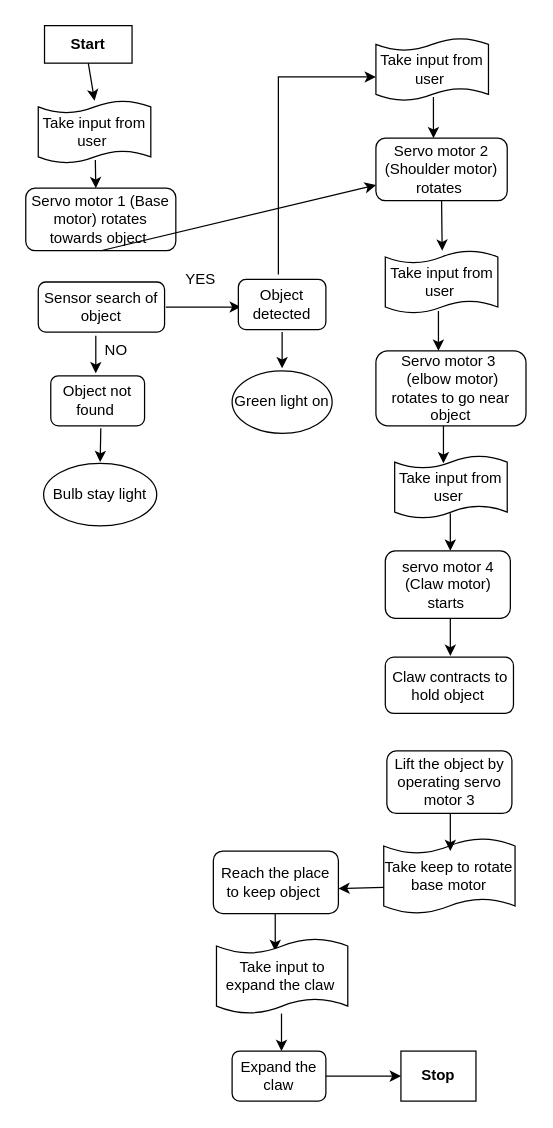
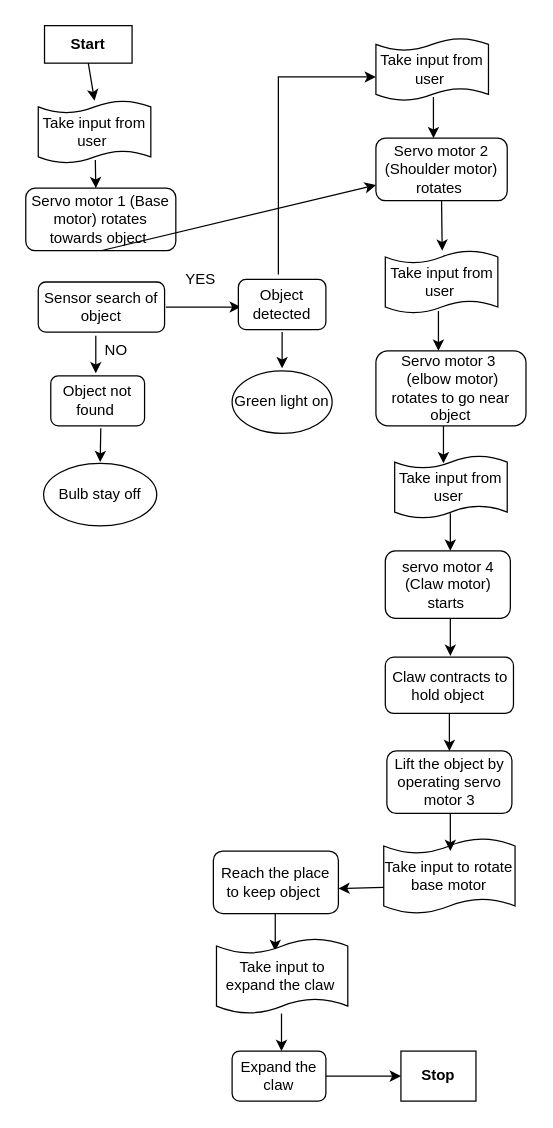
node "Bulb stay light": label "Bulb stay light" -> "Bulb stay off"
edge "Claw contracts to hold object" -> "Lift the object by operating servo motor 3": added
node "Take keep to rotate base motor": label "Take keep to rotate base motor" -> "Take input to rotate base motor"
